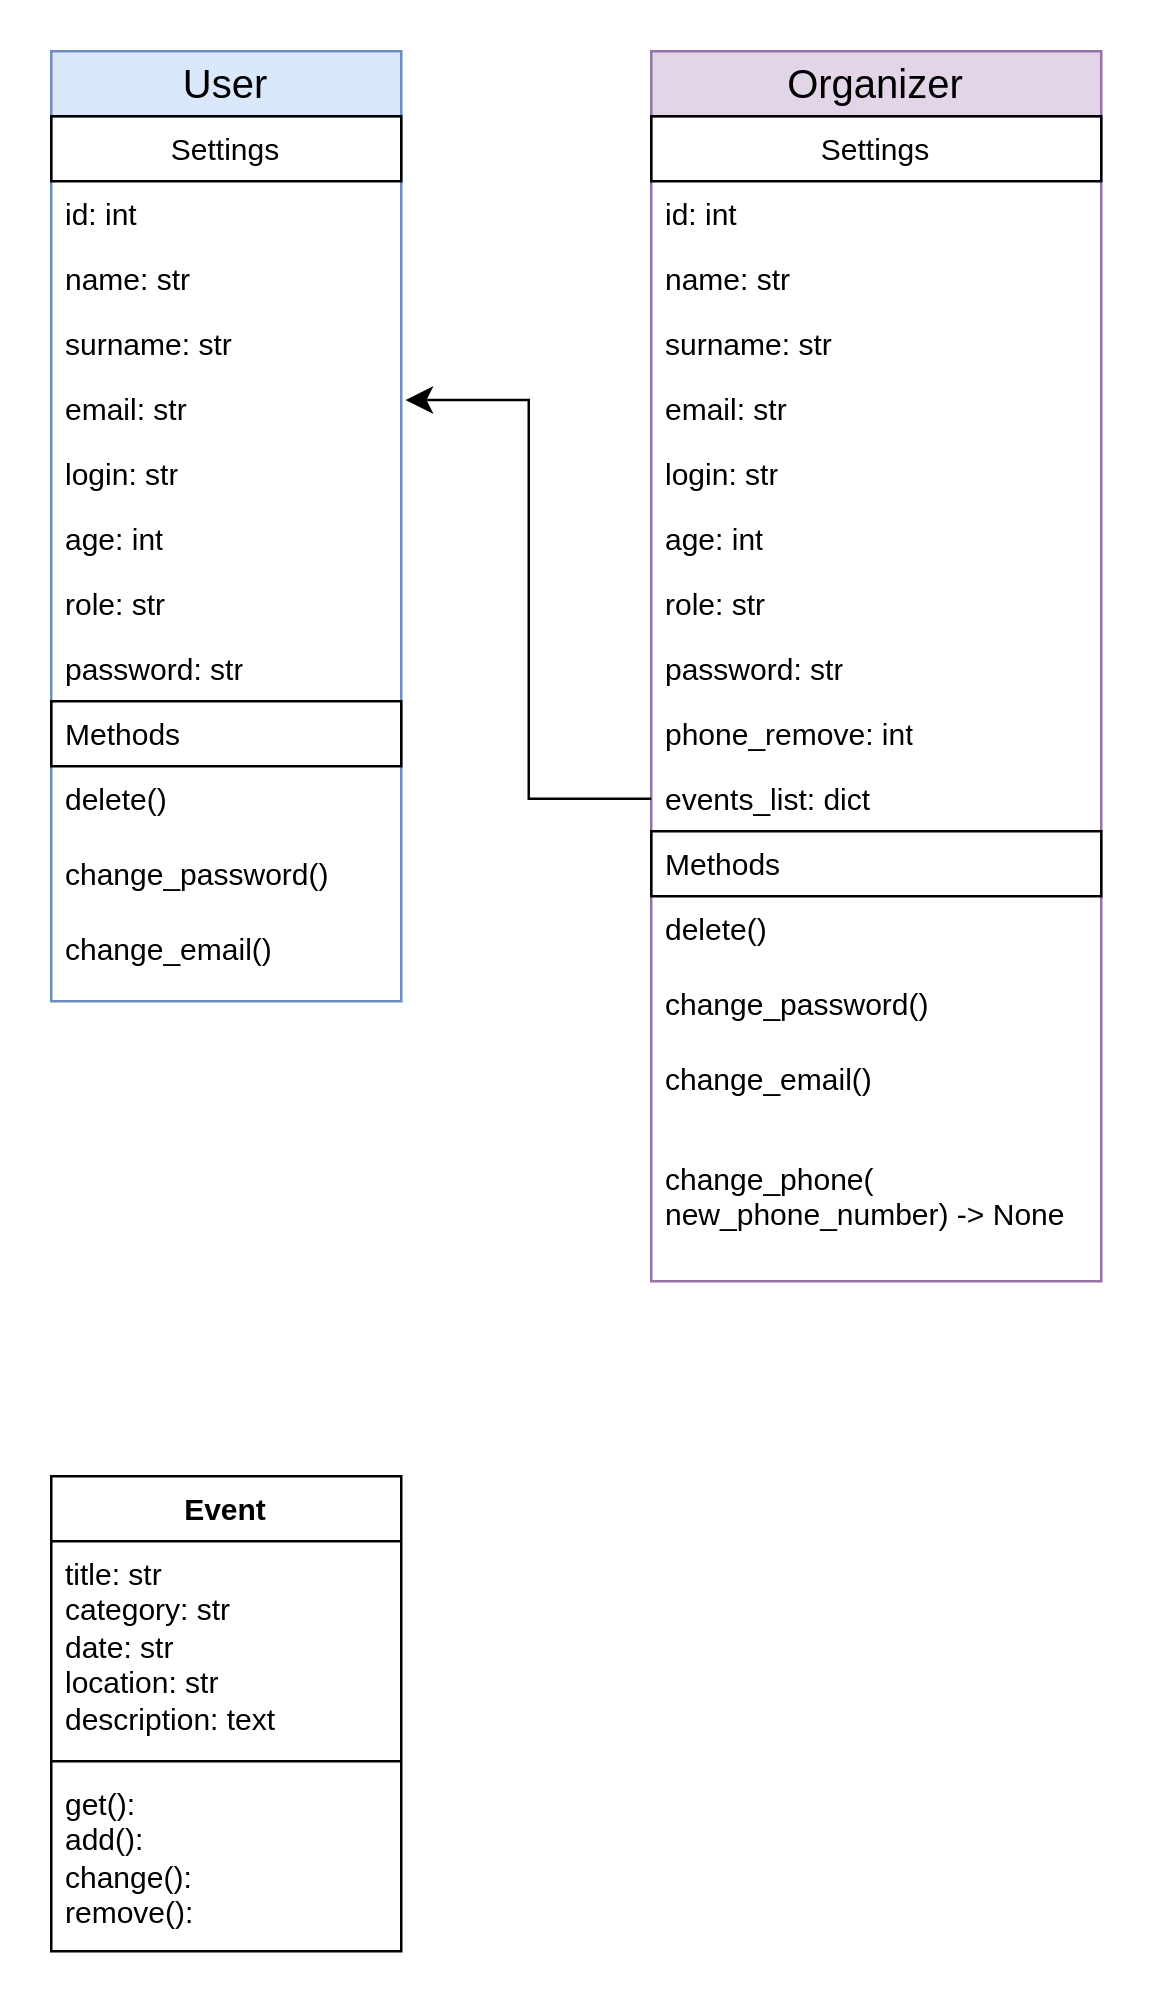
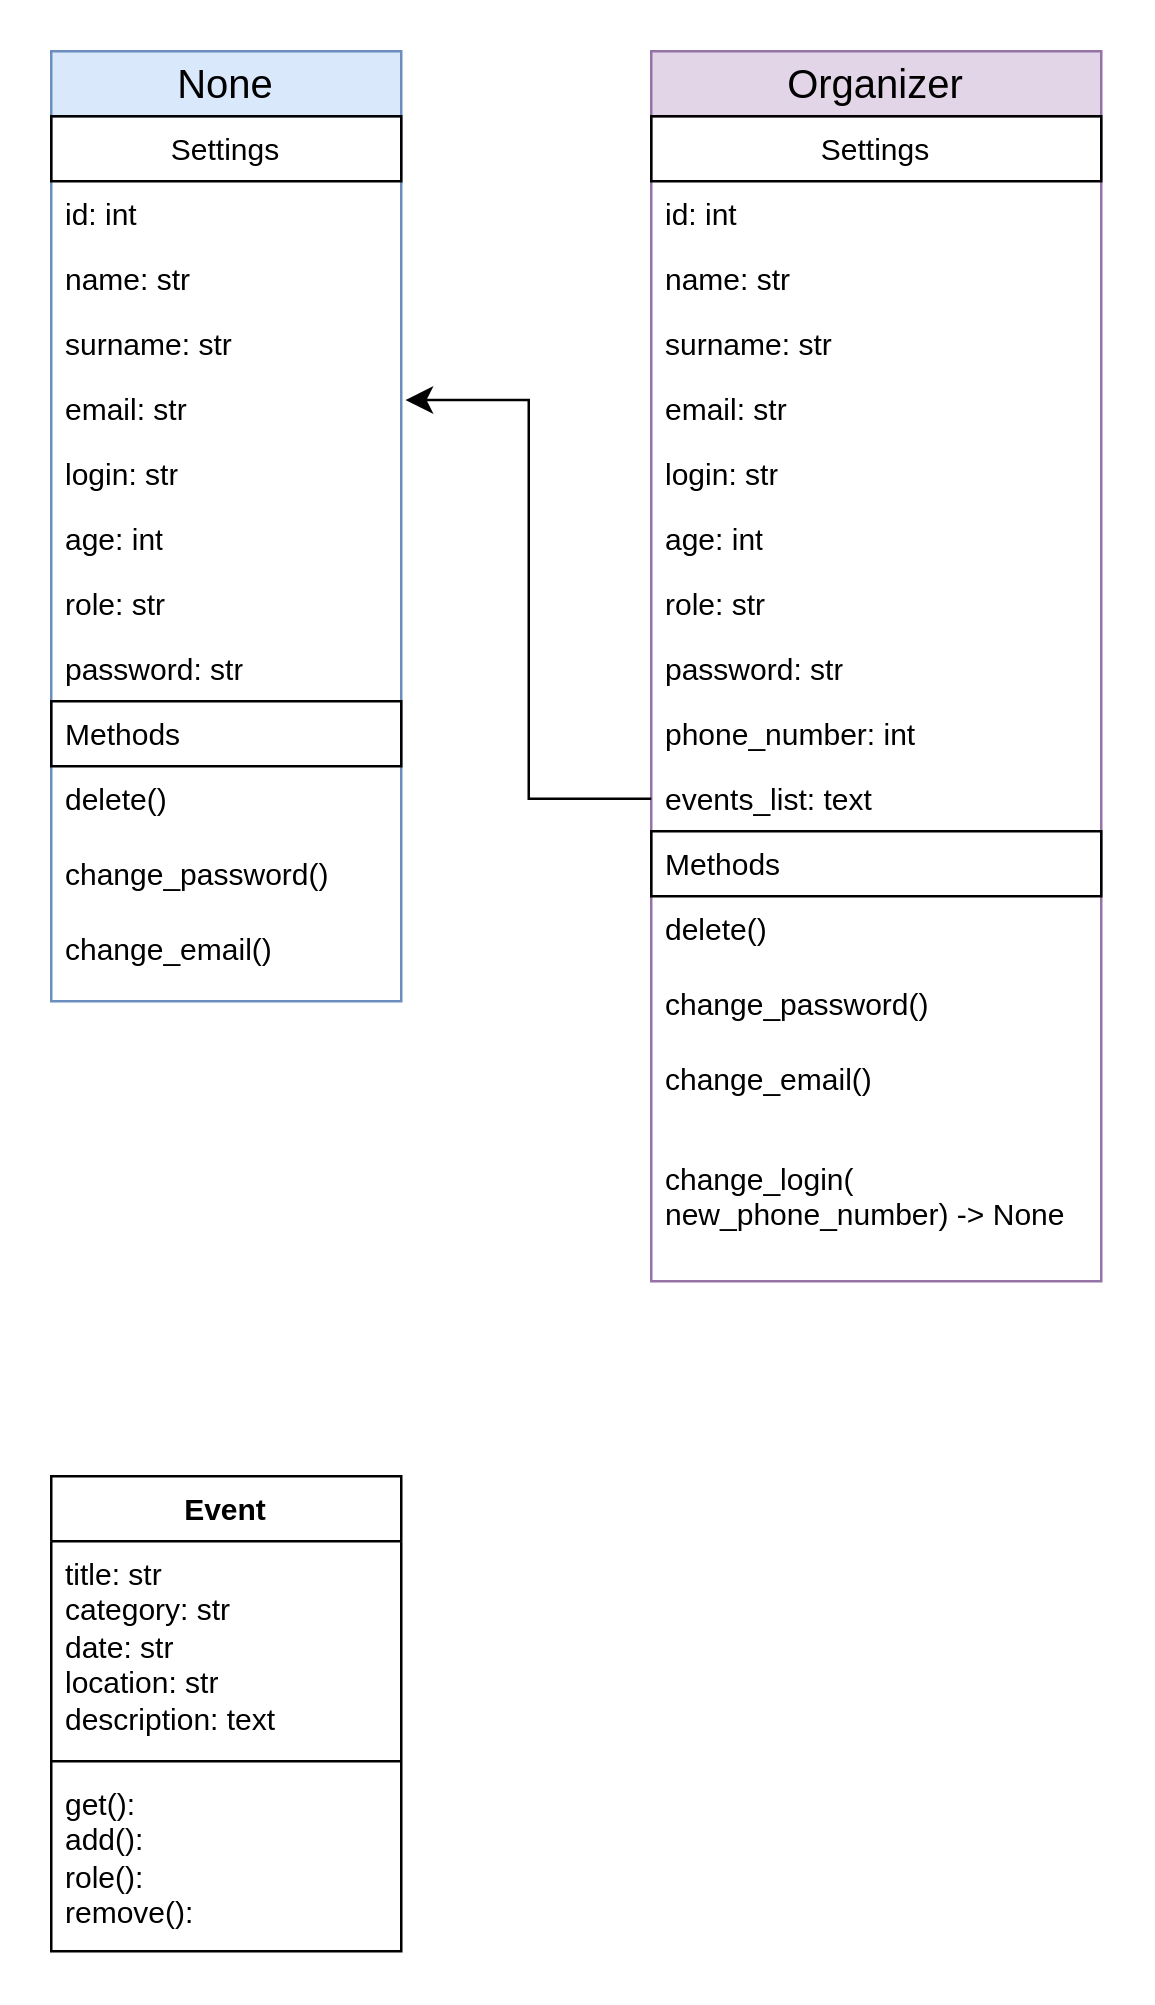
node "User": label "User" -> "None"
node "phone_remove: int": label "phone_remove: int" -> "phone_number: int"
node "events_list: dict": label "events_list: dict" -> "events_list: text"
node "change_phone( new_phone_number) -> None": label "change_phone( new_phone_number) -> None" -> "change_login( new_phone_number) -> None"
node "get(): add(): change(): remove():": label "get(): add(): change(): remove():" -> "get(): add(): role(): remove():"
